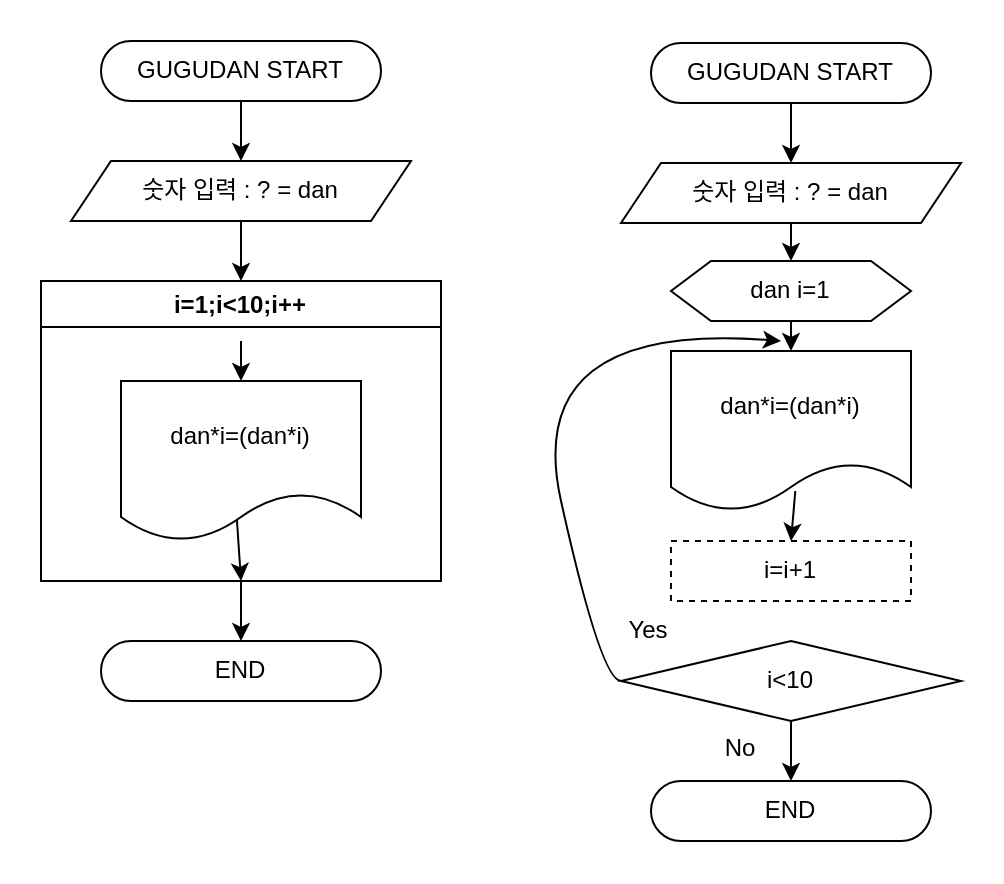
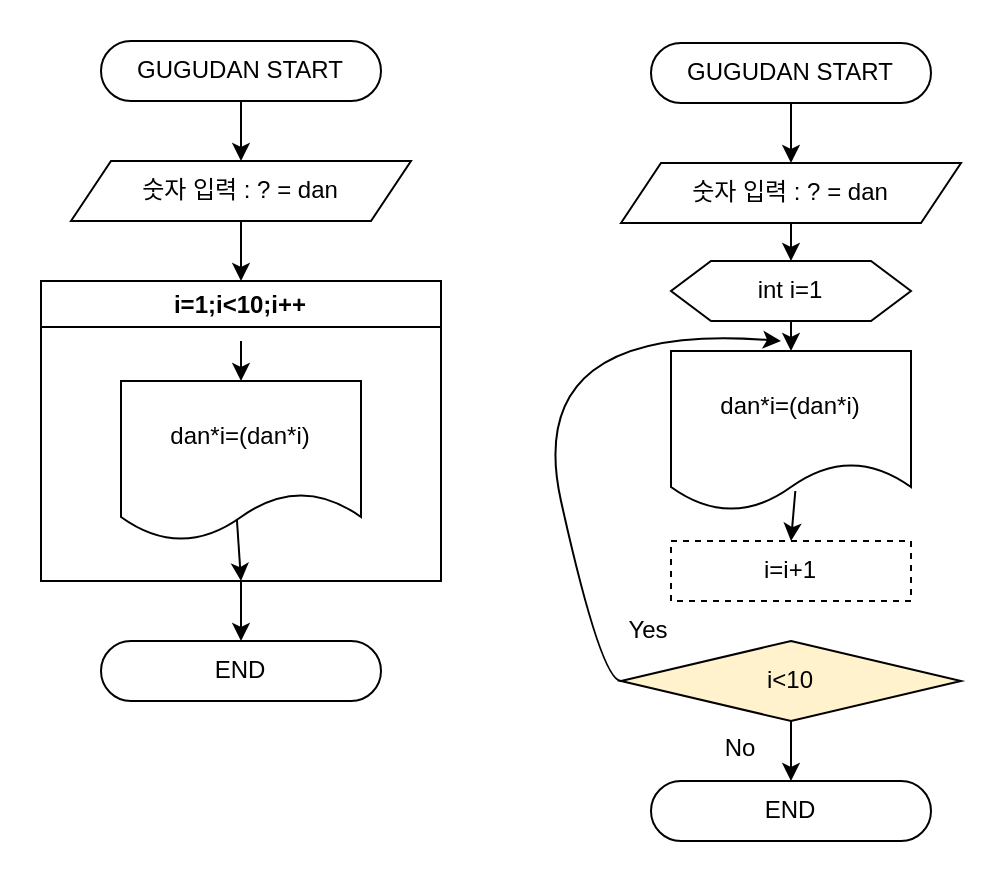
node "dan i=1": label "dan i=1" -> "int i=1"
node "i<10": fillcolor #ffffff -> #fff2cc
